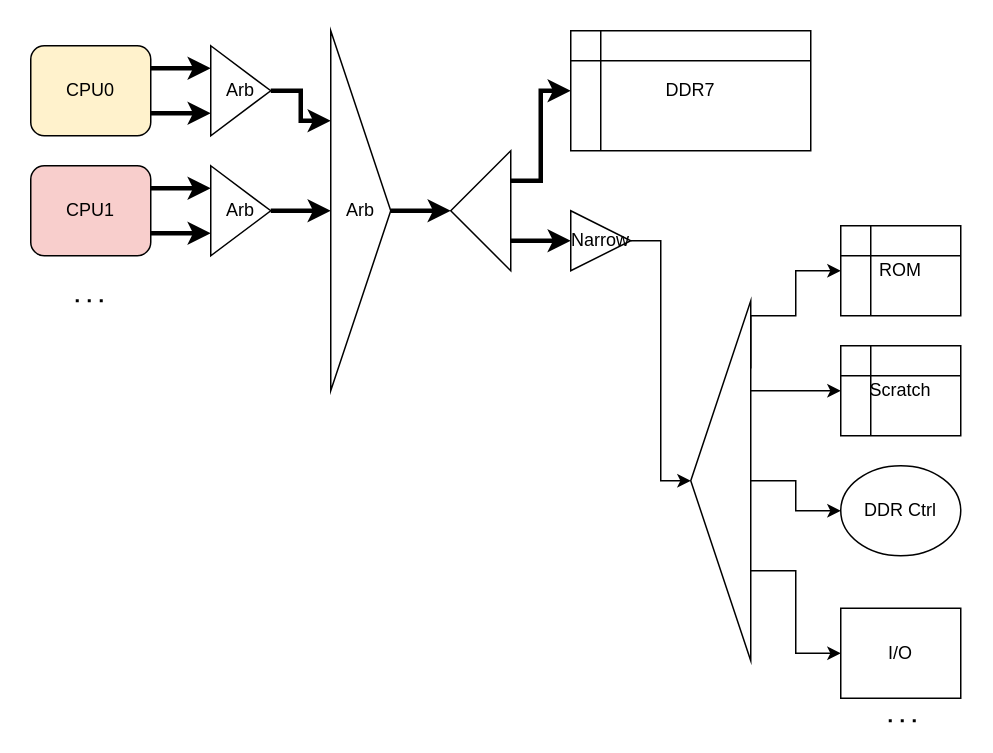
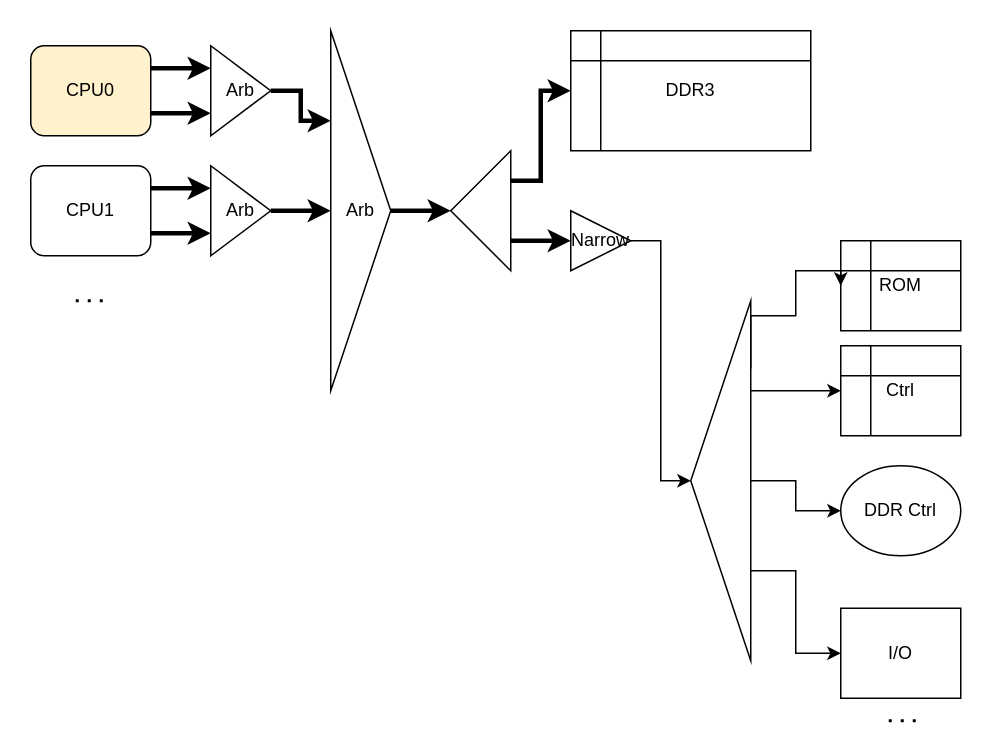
node "DDR7": label "DDR7" -> "DDR3"
node "CPU1": fillcolor #f8cecc -> #ffffff
node "ROM": moved (901, 271) -> (901, 286)
node "Scratch": label "Scratch" -> "Ctrl"
